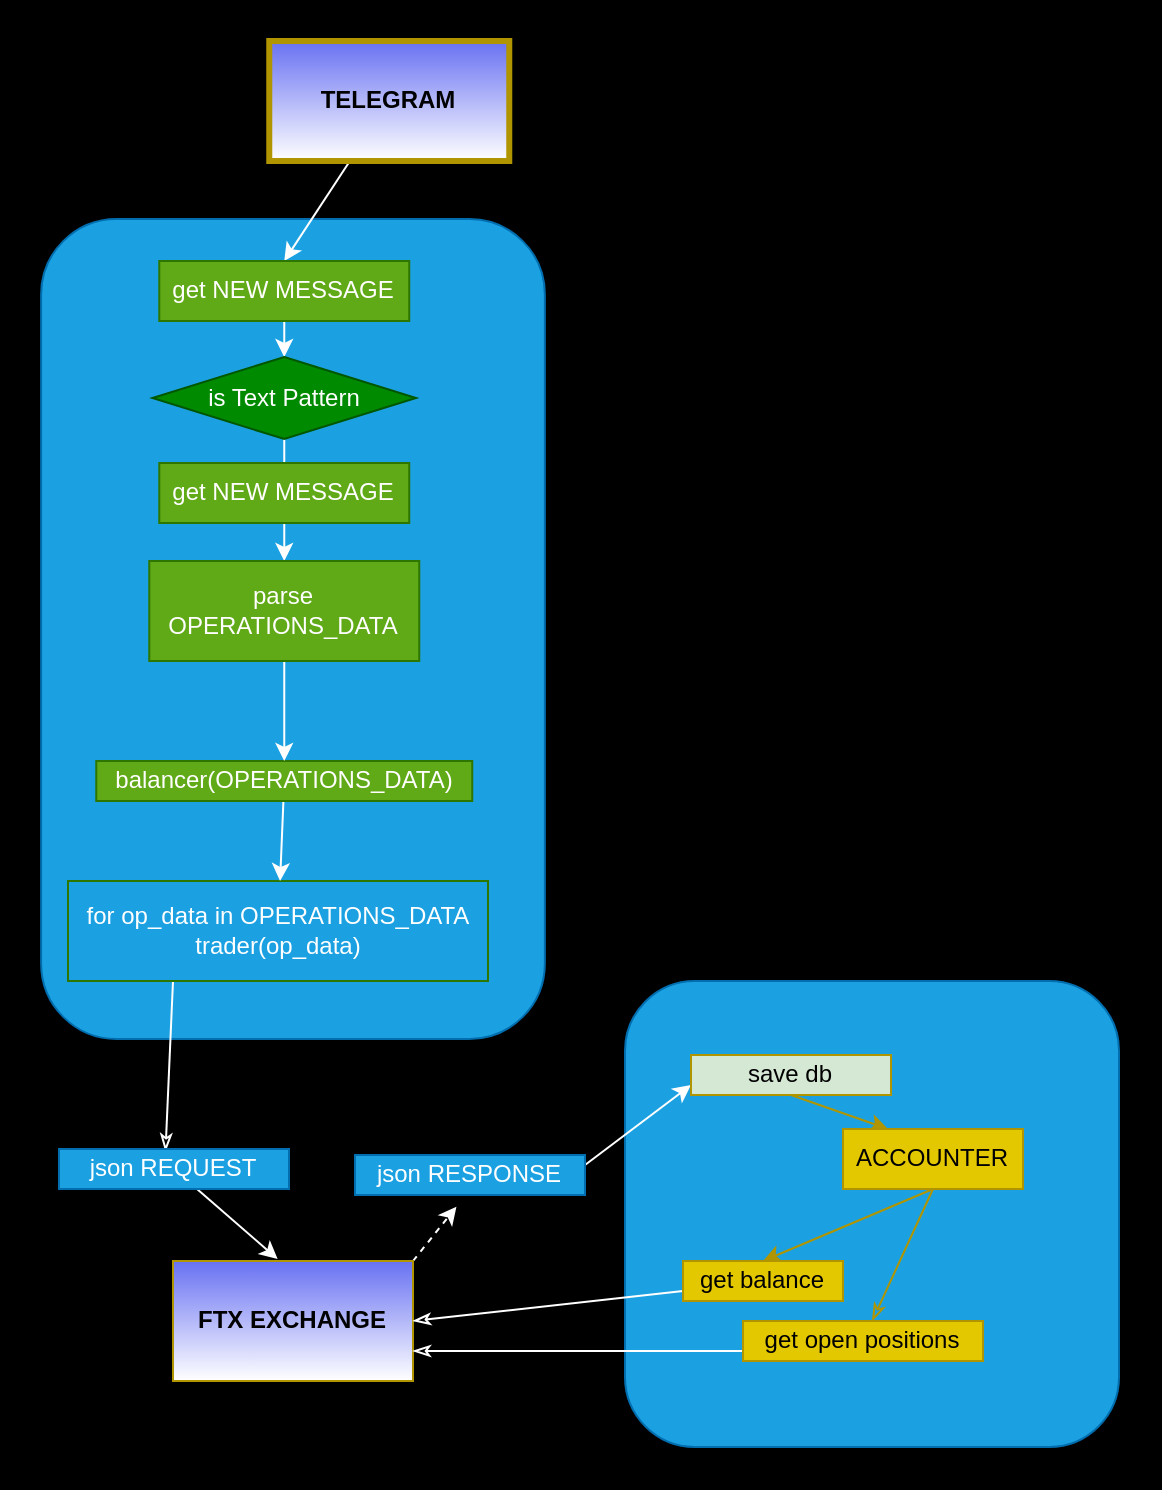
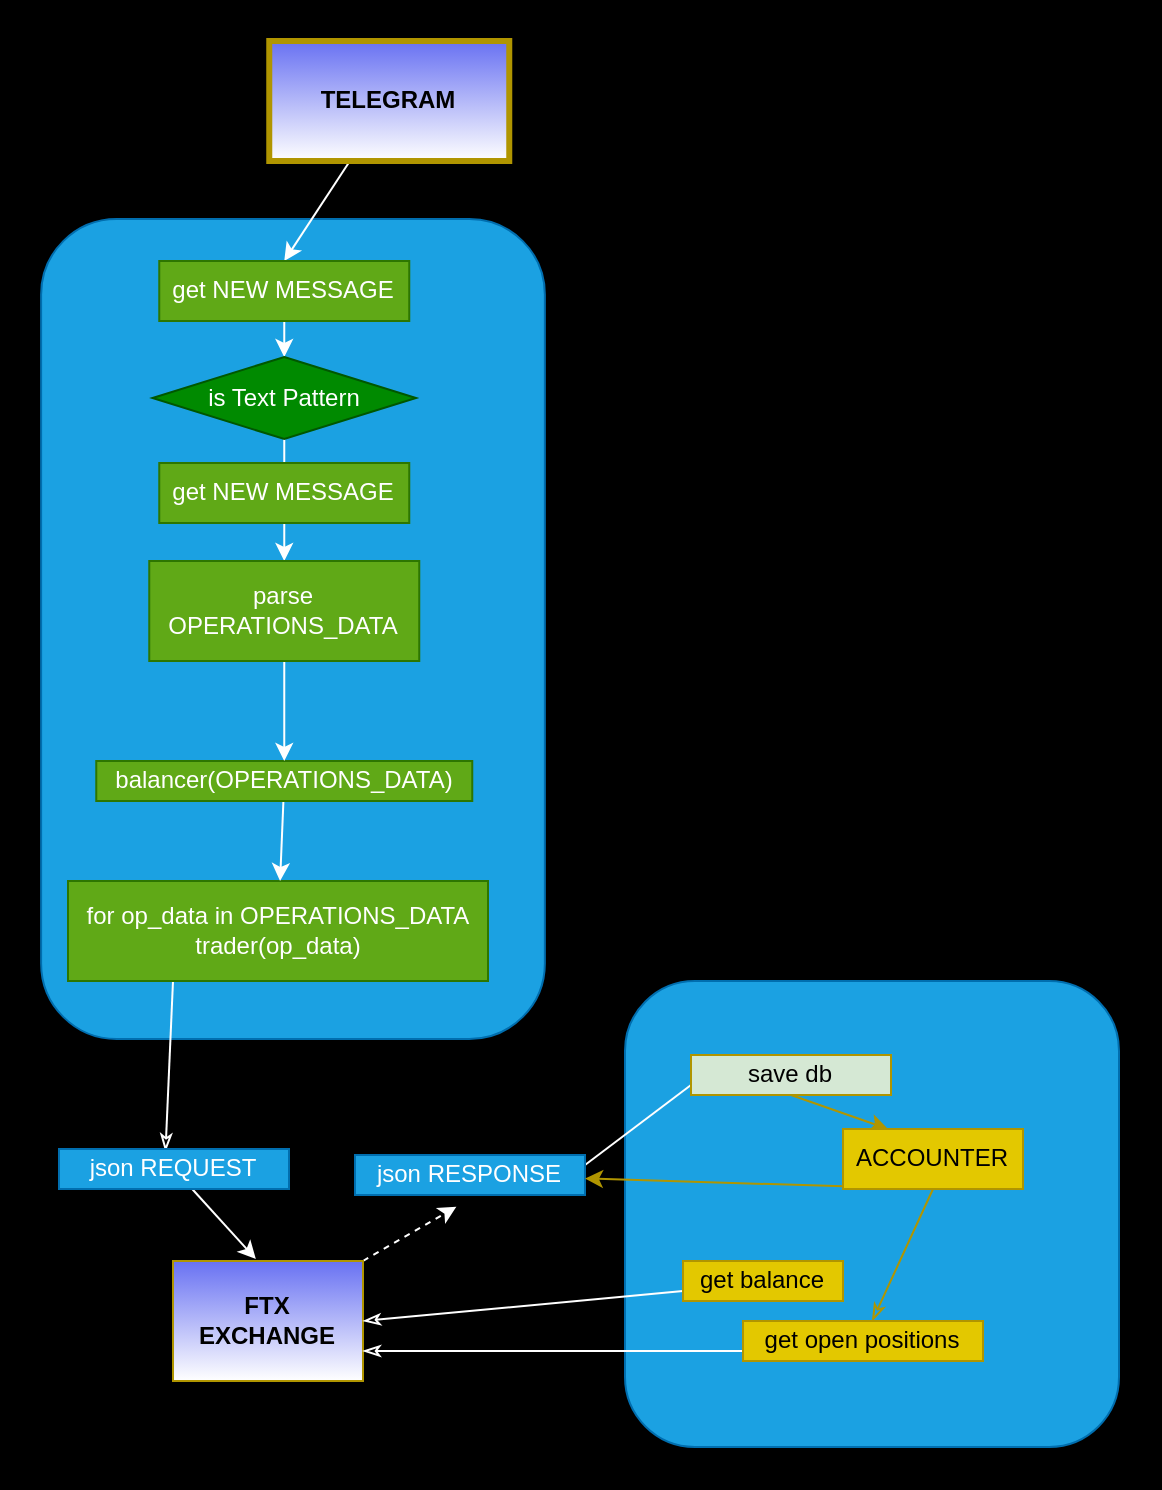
node "for op_data in OPERATIONS_DATA trader(op_data)": fillcolor #1ba1e2 -> #60a917
edge "json RESPONSE" -> "save db": arrowhead classic -> none
edge "ACCOUNTER" -> "get balance": now "ACCOUNTER" -> "json RESPONSE"
node "FTX EXCHANGE": size 240x120 -> 190x120
